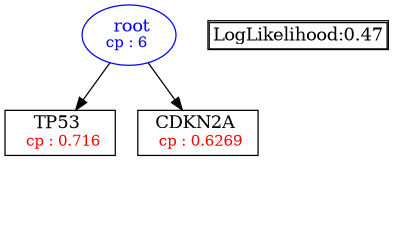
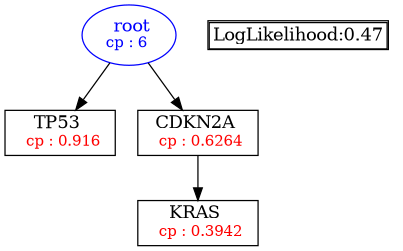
node "TP53": text "cp : 0.716" -> "cp : 0.916"
node "CDKN2A": text "cp : 0.6269" -> "cp : 0.6264"
node "KRAS": added
